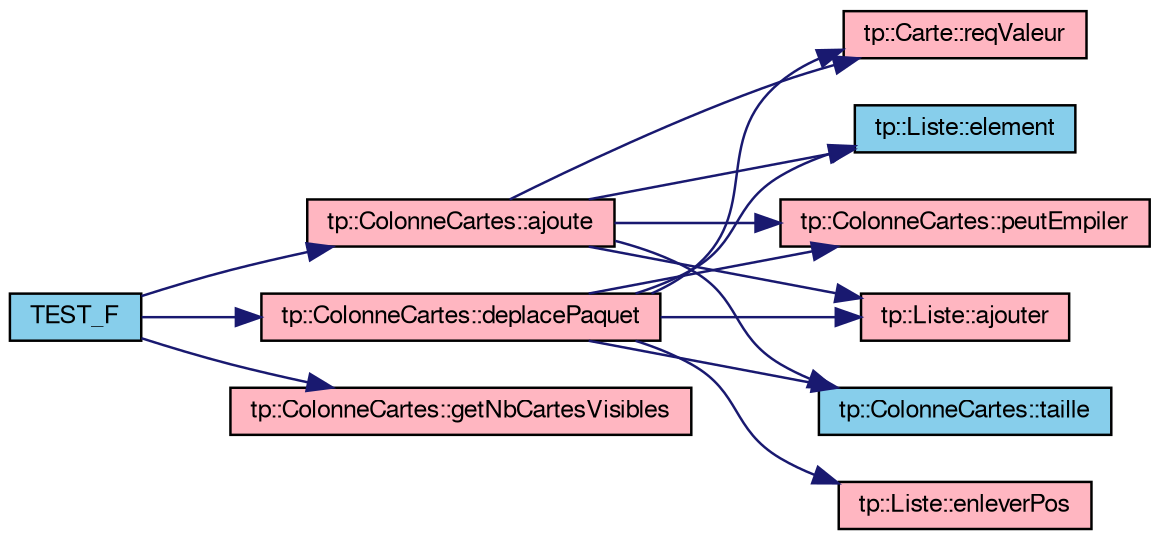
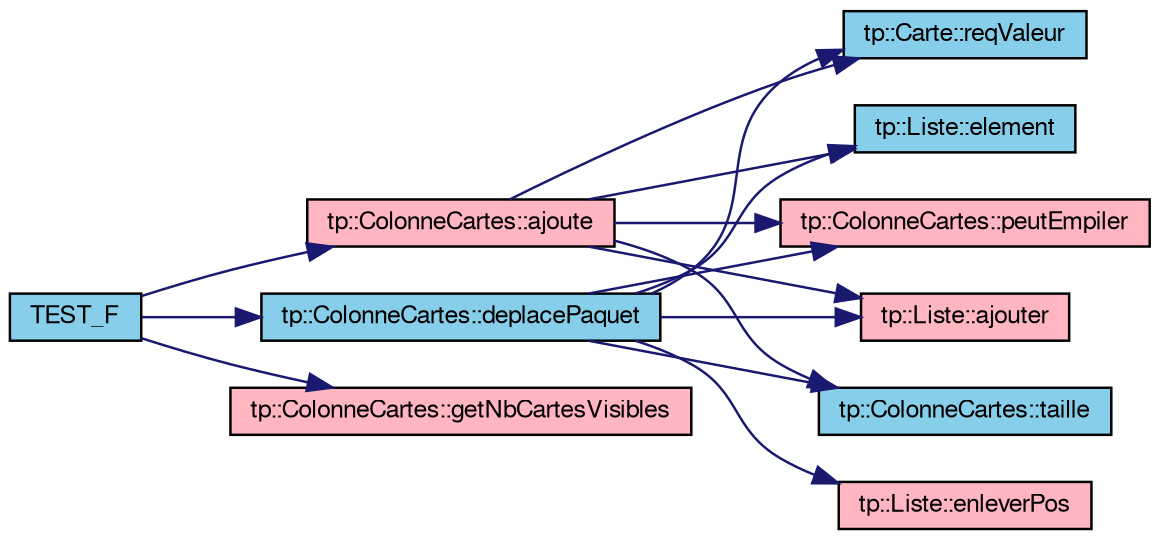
node "tp::Carte::reqValeur": fillcolor lightpink -> skyblue
node "tp::ColonneCartes::deplacePaquet": fillcolor lightpink -> skyblue
